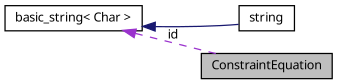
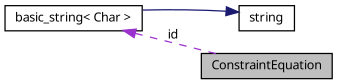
edge "string" -> "basic_string< Char >": reversed
